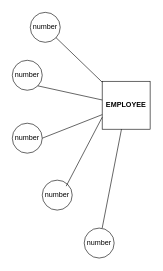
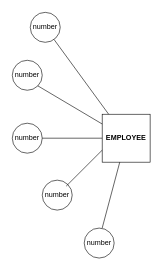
node "EMPLOYEE": moved (126, 105) -> (126, 138)
